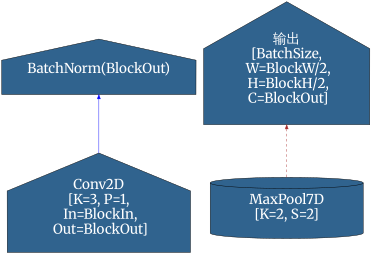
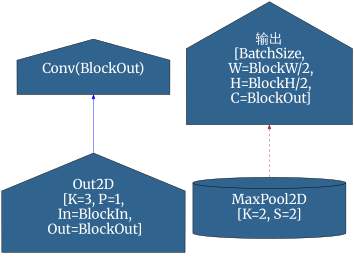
node "BatchNorm(BlockOut)": label "BatchNorm(BlockOut)" -> "Conv(BlockOut)"
node "Conv2D [K=3, P=1, In=BlockIn, Out=BlockOut]": label "Conv2D [K=3, P=1, In=BlockIn, Out=BlockOut]" -> "Out2D [K=3, P=1, In=BlockIn, Out=BlockOut]"
node "MaxPool7D [K=2, S=2]": label "MaxPool7D [K=2, S=2]" -> "MaxPool2D [K=2, S=2]"
